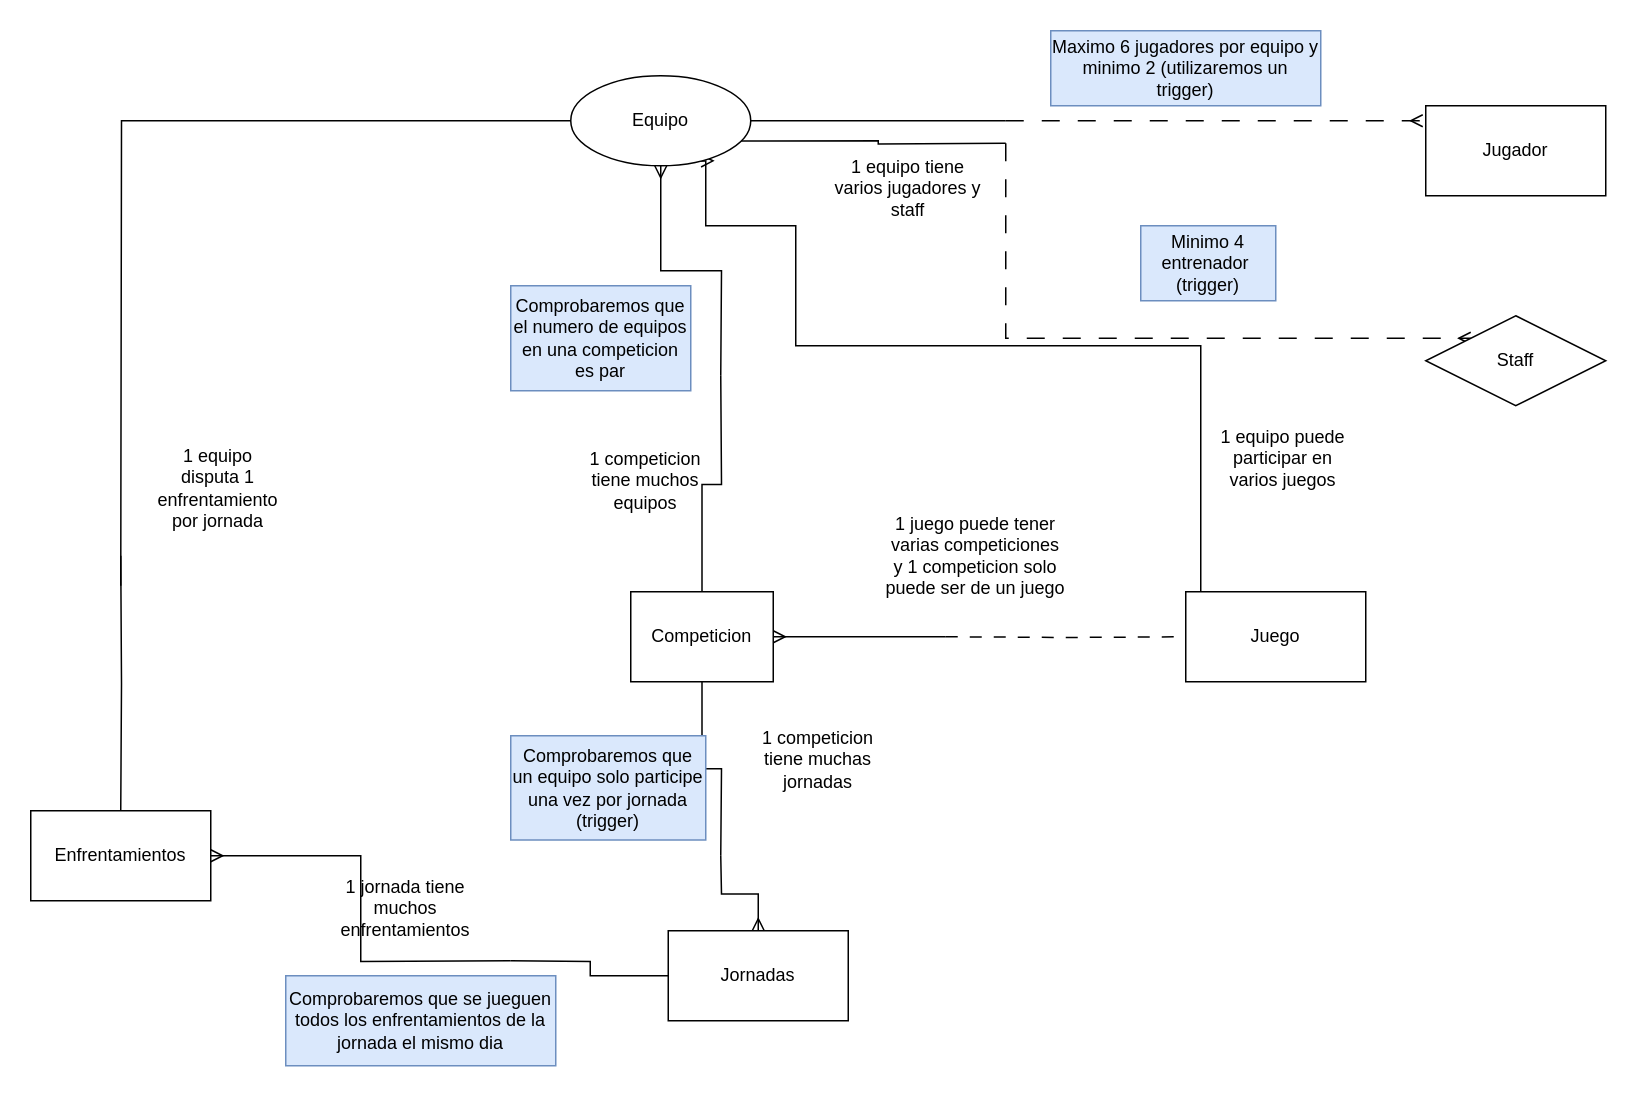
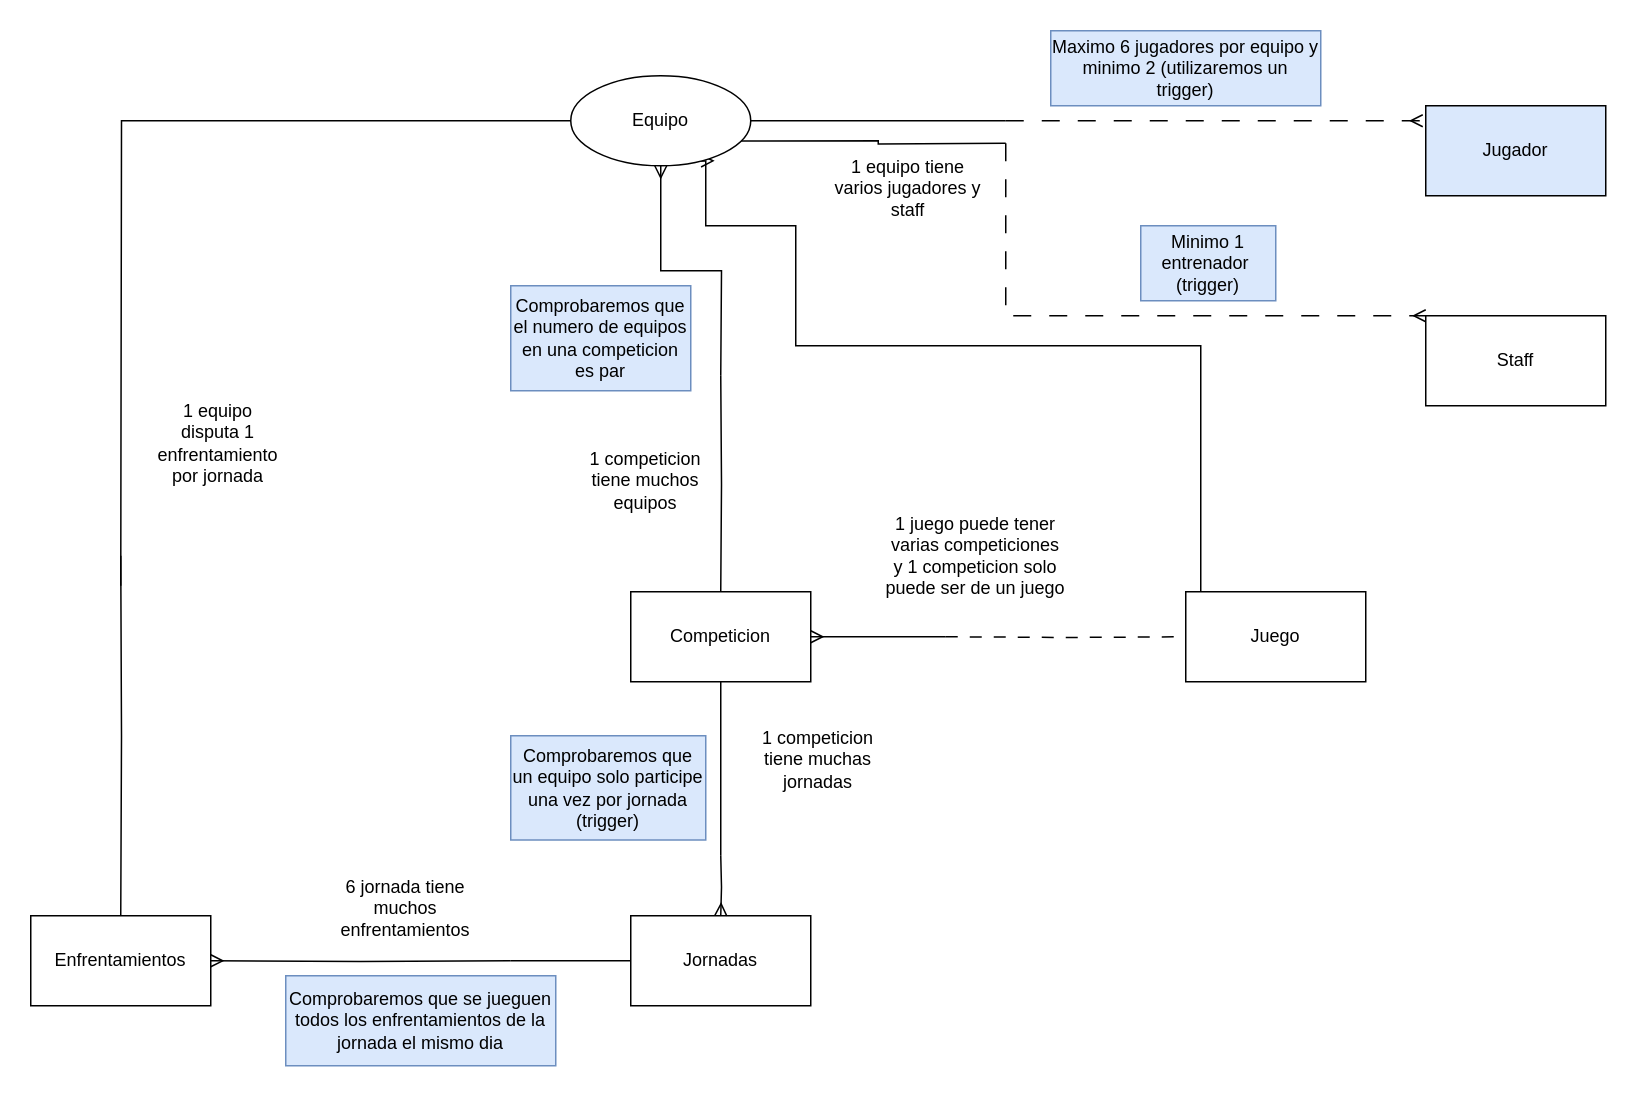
node "Jugador": fillcolor #ffffff -> #dae8fc
node "Minimo 4 entrenador (trigger)": label "Minimo 4 entrenador (trigger)" -> "Minimo 1 entrenador (trigger)"
node "Staff": shape diamond -> rectangle
node "1 equipo puede participar en varios juegos": removed
node "1 equipo disputa 1 enfrentamiento por jornada": moved (218, 488) -> (218, 443)
node "Competicion": size 143x90 -> 180x90
node "Enfrentamientos": moved (121, 856) -> (121, 961)
node "1 jornada tiene muchos enfrentamientos": label "1 jornada tiene muchos enfrentamientos" -> "6 jornada tiene muchos enfrentamientos"
node "Jornadas": moved (758, 976) -> (721, 961)
